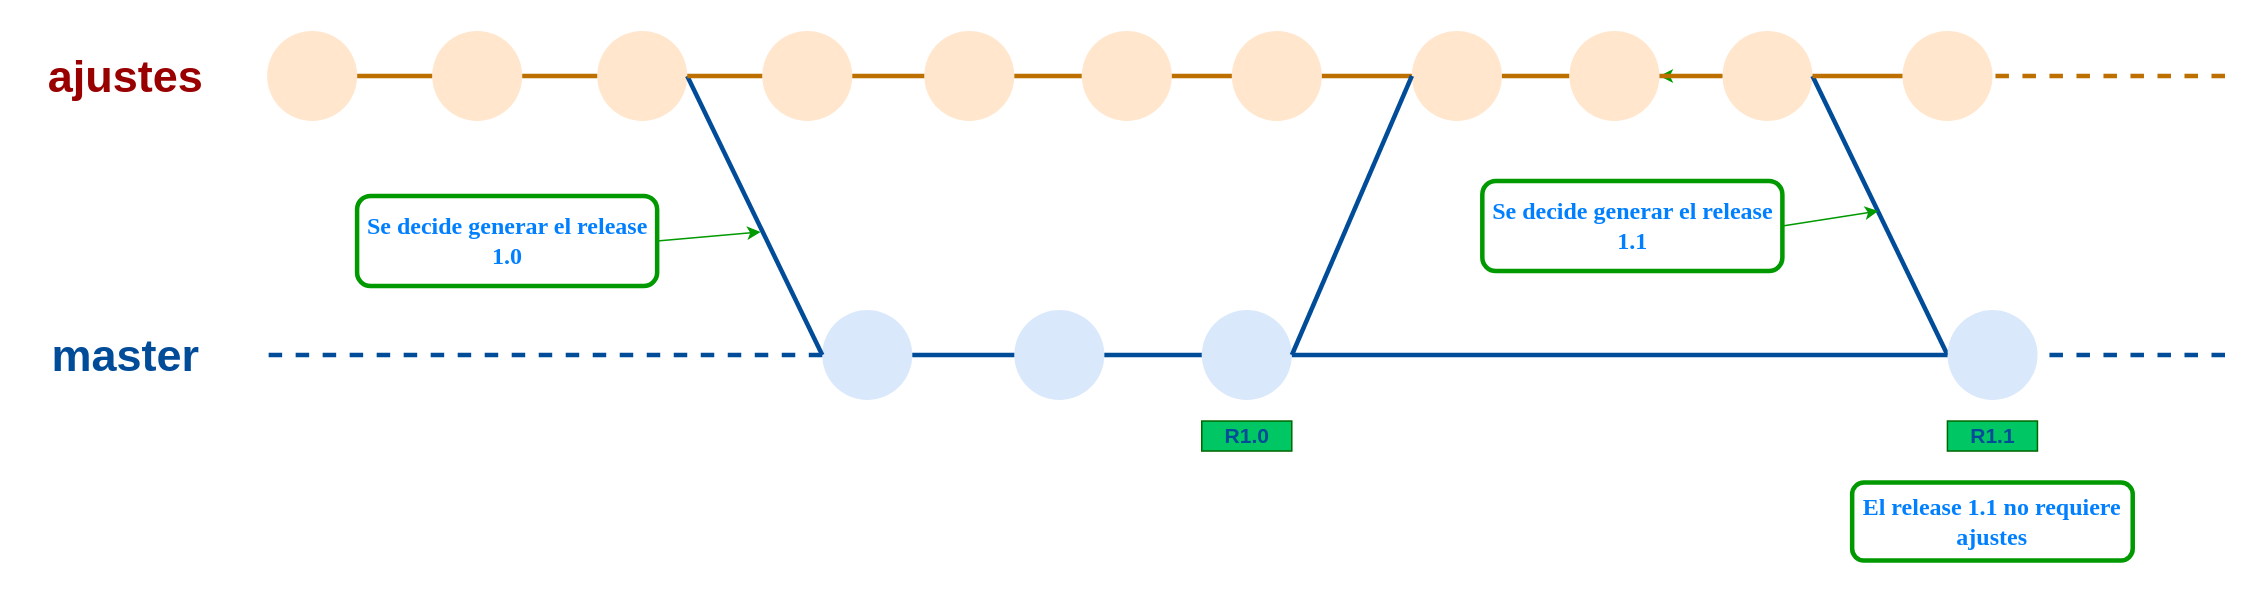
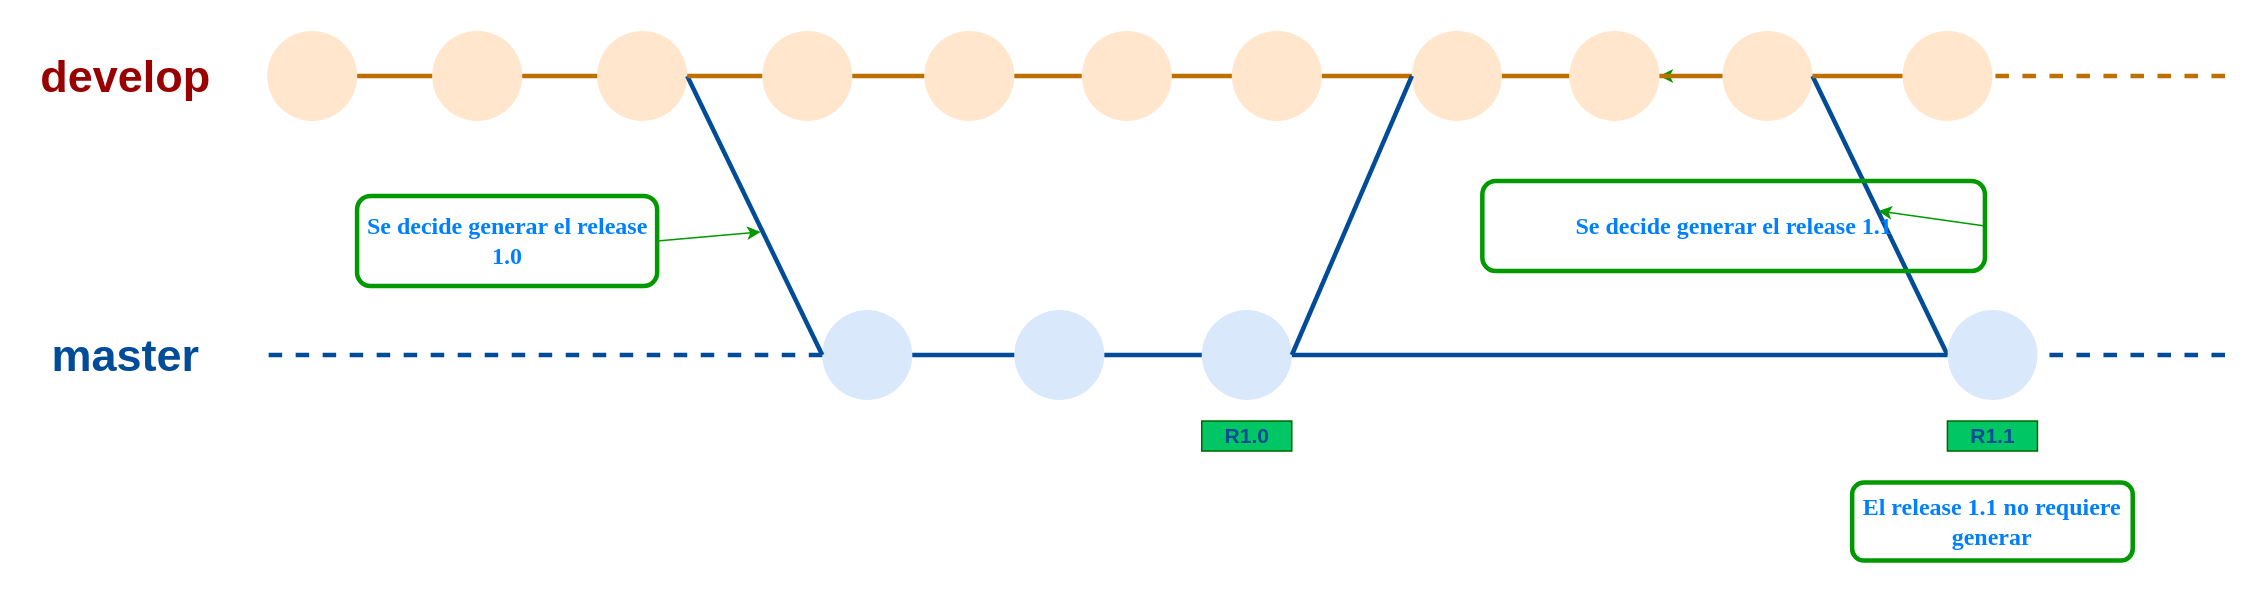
node "ajustes": label "ajustes" -> "develop"
node "Se decide generar el release 1.1": size 300x90 -> 503x90
node "El release 1.1 no requiere ajustes": label "El release 1.1 no requiere ajustes" -> "El release 1.1 no requiere generar"
